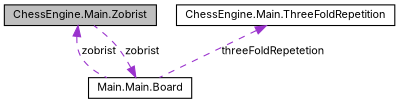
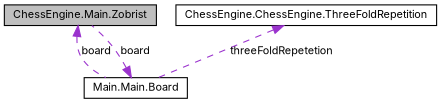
node "ChessEngine.Main.ThreeFoldRepetition": label "ChessEngine.Main.ThreeFoldRepetition" -> "ChessEngine.ChessEngine.ThreeFoldRepetition"
edge "Main.Main.Board" -> "ChessEngine.Main.Zobrist": label "zobrist" -> "board"
edge "ChessEngine.Main.Zobrist" -> "Main.Main.Board": label "zobrist" -> "board"
